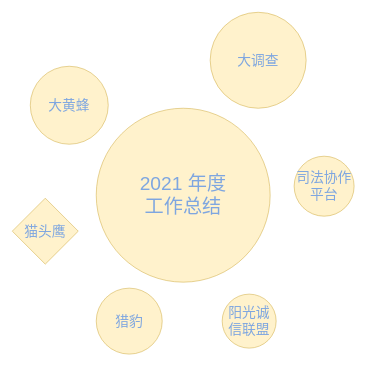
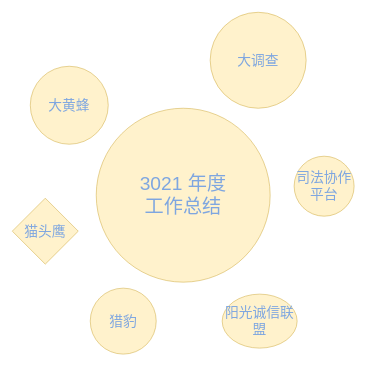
node "2021 年度 工作总结": label "2021 年度 工作总结" -> "3021 年度 工作总结"
node "猎豹": moved (129, 321) -> (123, 321)
node "阳光诚信联盟": size 54x54 -> 75x54
